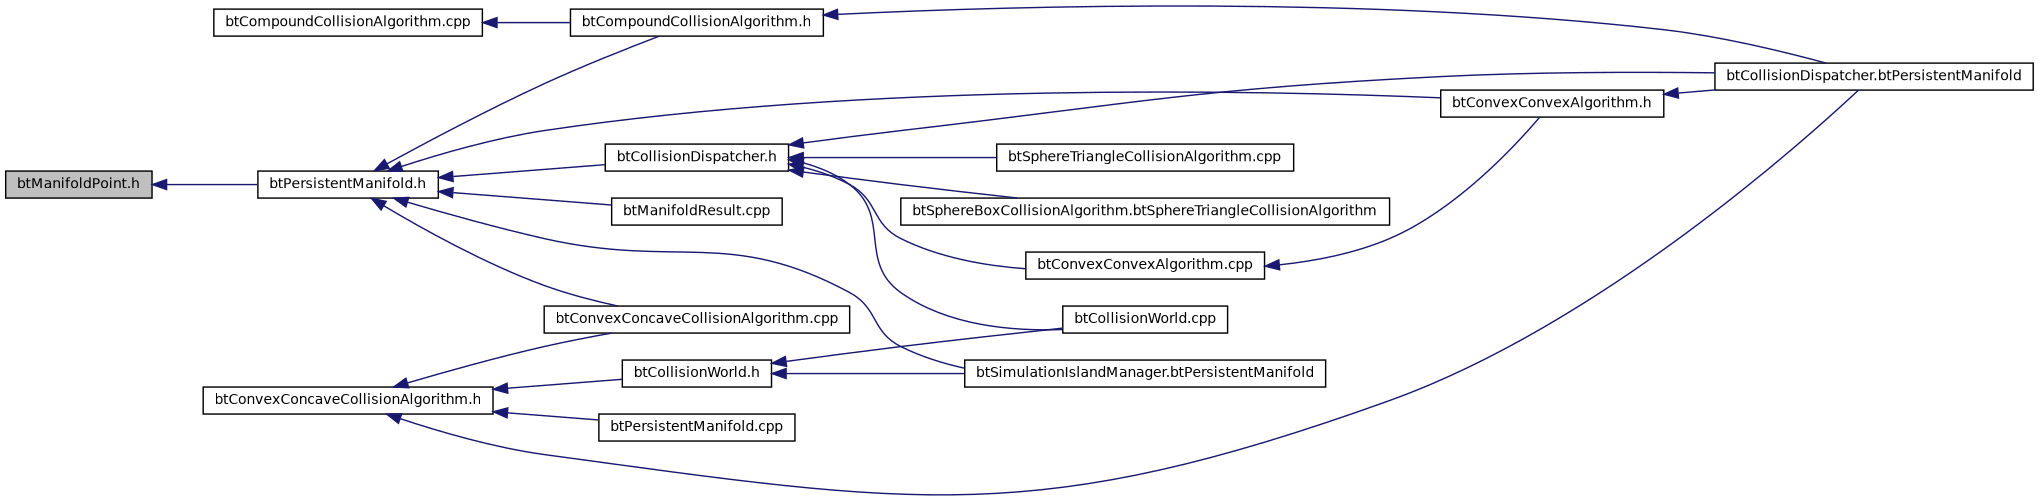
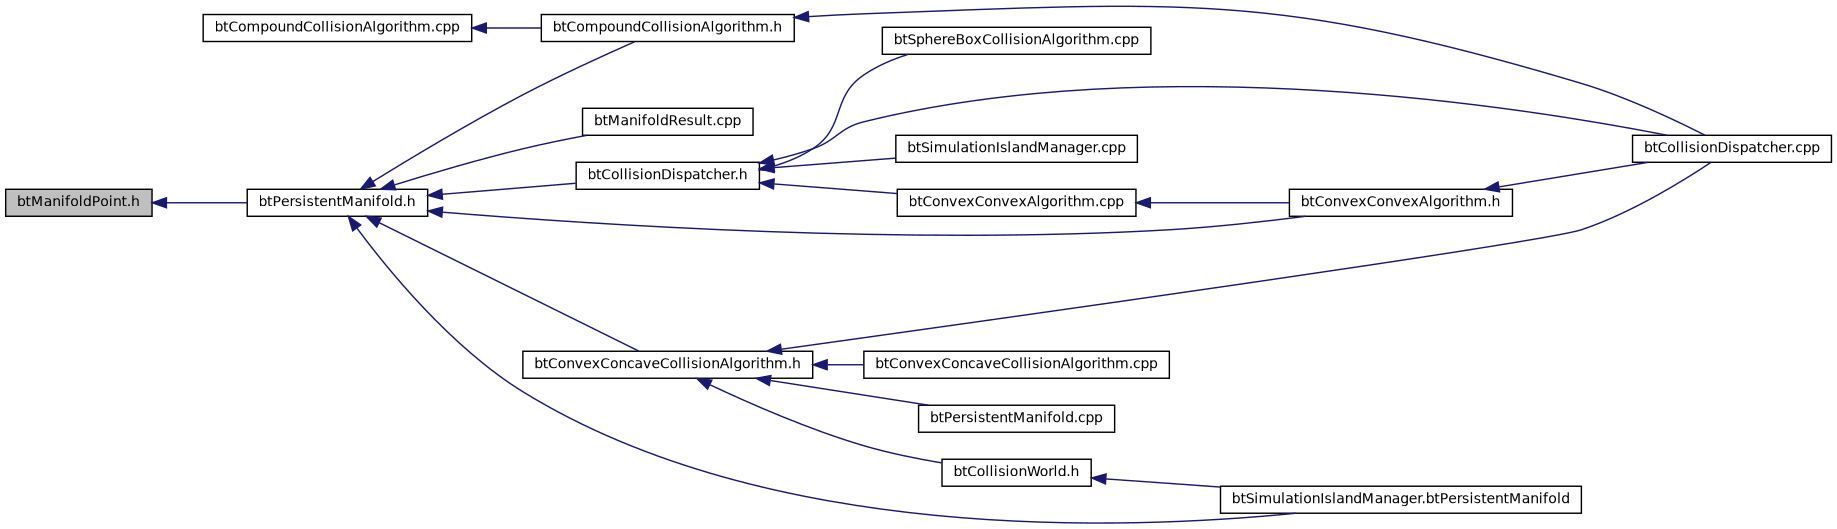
node "btCollisionDispatcher.btPersistentManifold": label "btCollisionDispatcher.btPersistentManifold" -> "btCollisionDispatcher.cpp"
node "btSphereTriangleCollisionAlgorithm.cpp": label "btSphereTriangleCollisionAlgorithm.cpp" -> "btSimulationIslandManager.cpp"
node "btSphereBoxCollisionAlgorithm.btSphereTriangleCollisionAlgorithm": label "btSphereBoxCollisionAlgorithm.btSphereTriangleCollisionAlgorithm" -> "btSphereBoxCollisionAlgorithm.cpp"
edge "btConvexConcaveCollisionAlgorithm.cpp" -> "btPersistentManifold.h": now "btConvexConcaveCollisionAlgorithm.h" -> "btPersistentManifold.h"
node "btCollisionWorld.cpp": removed
